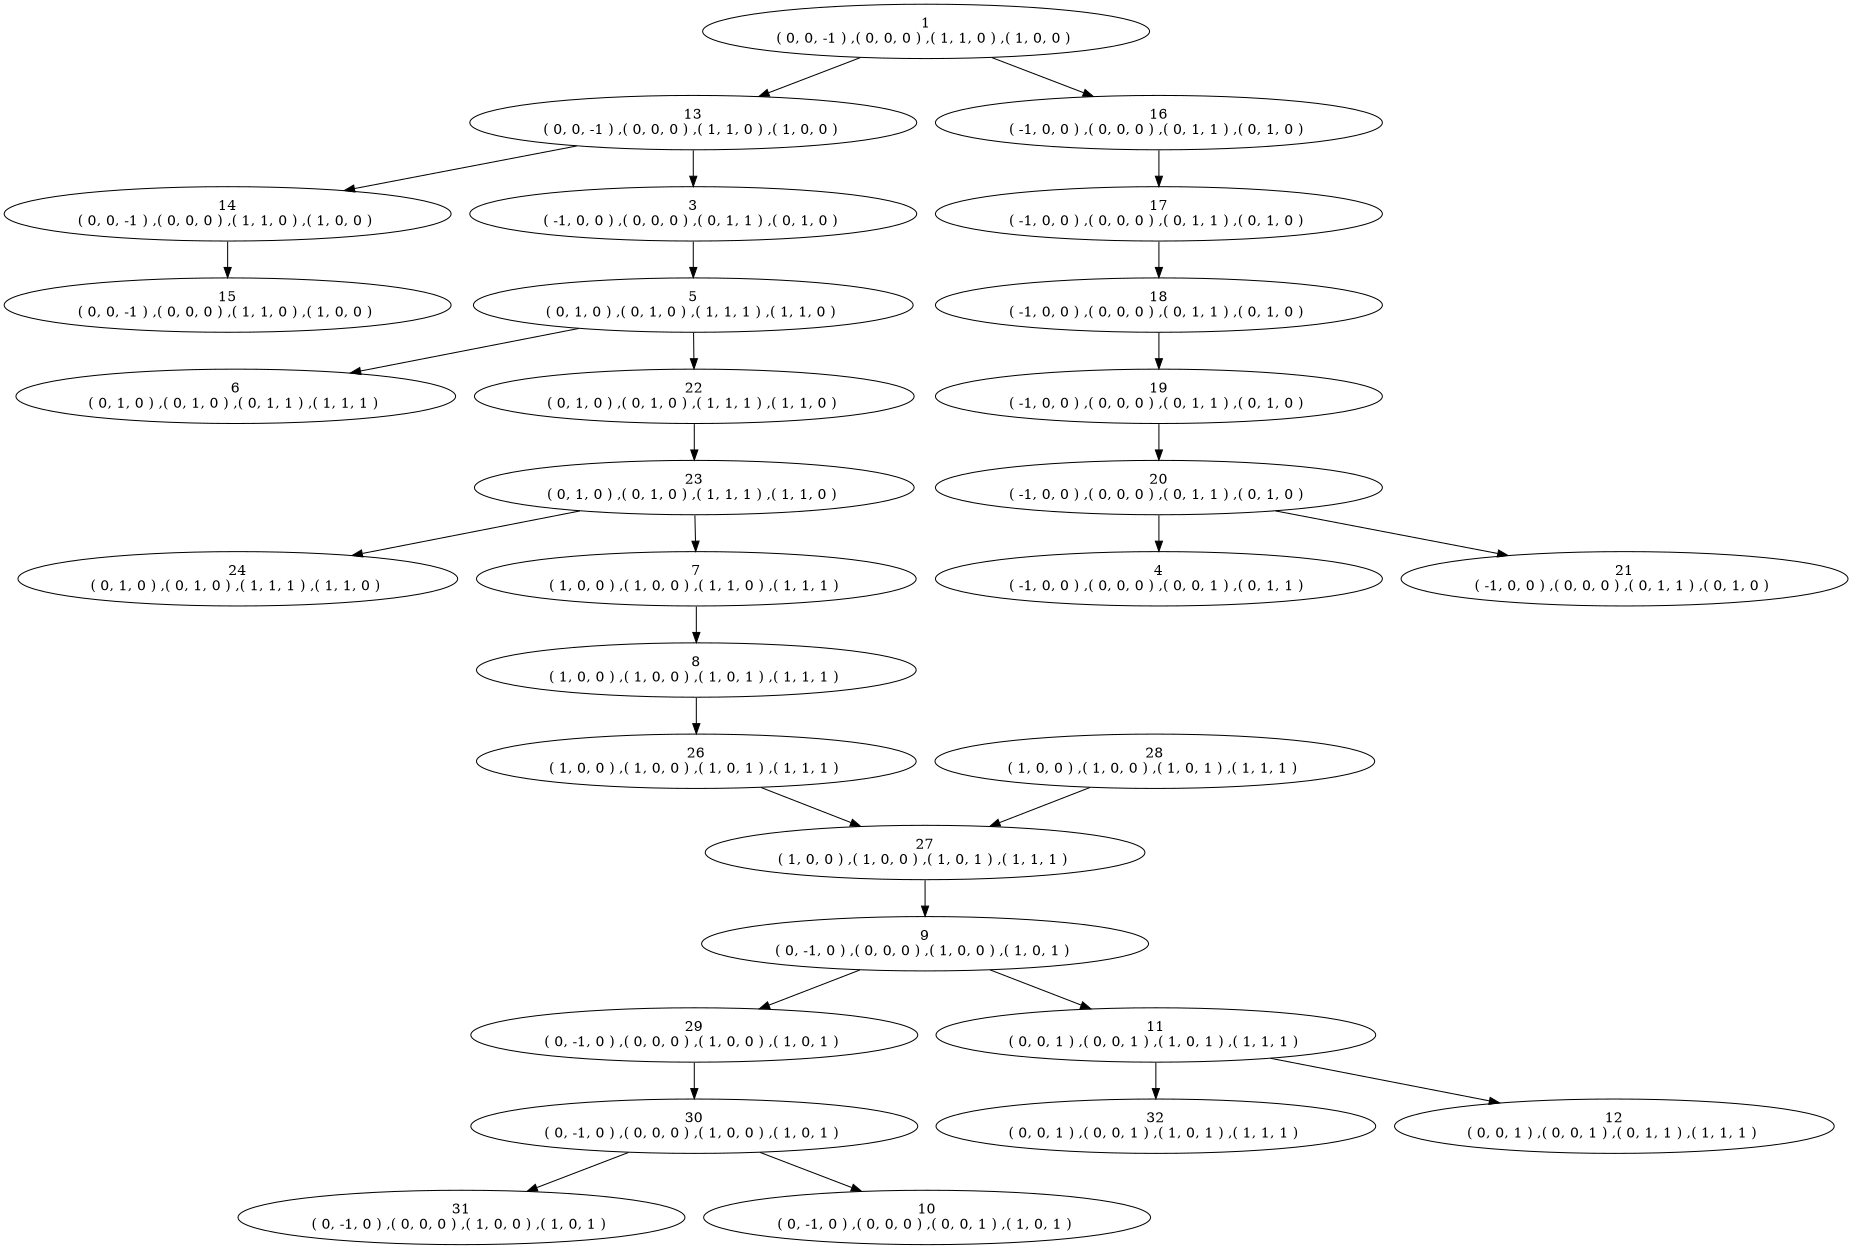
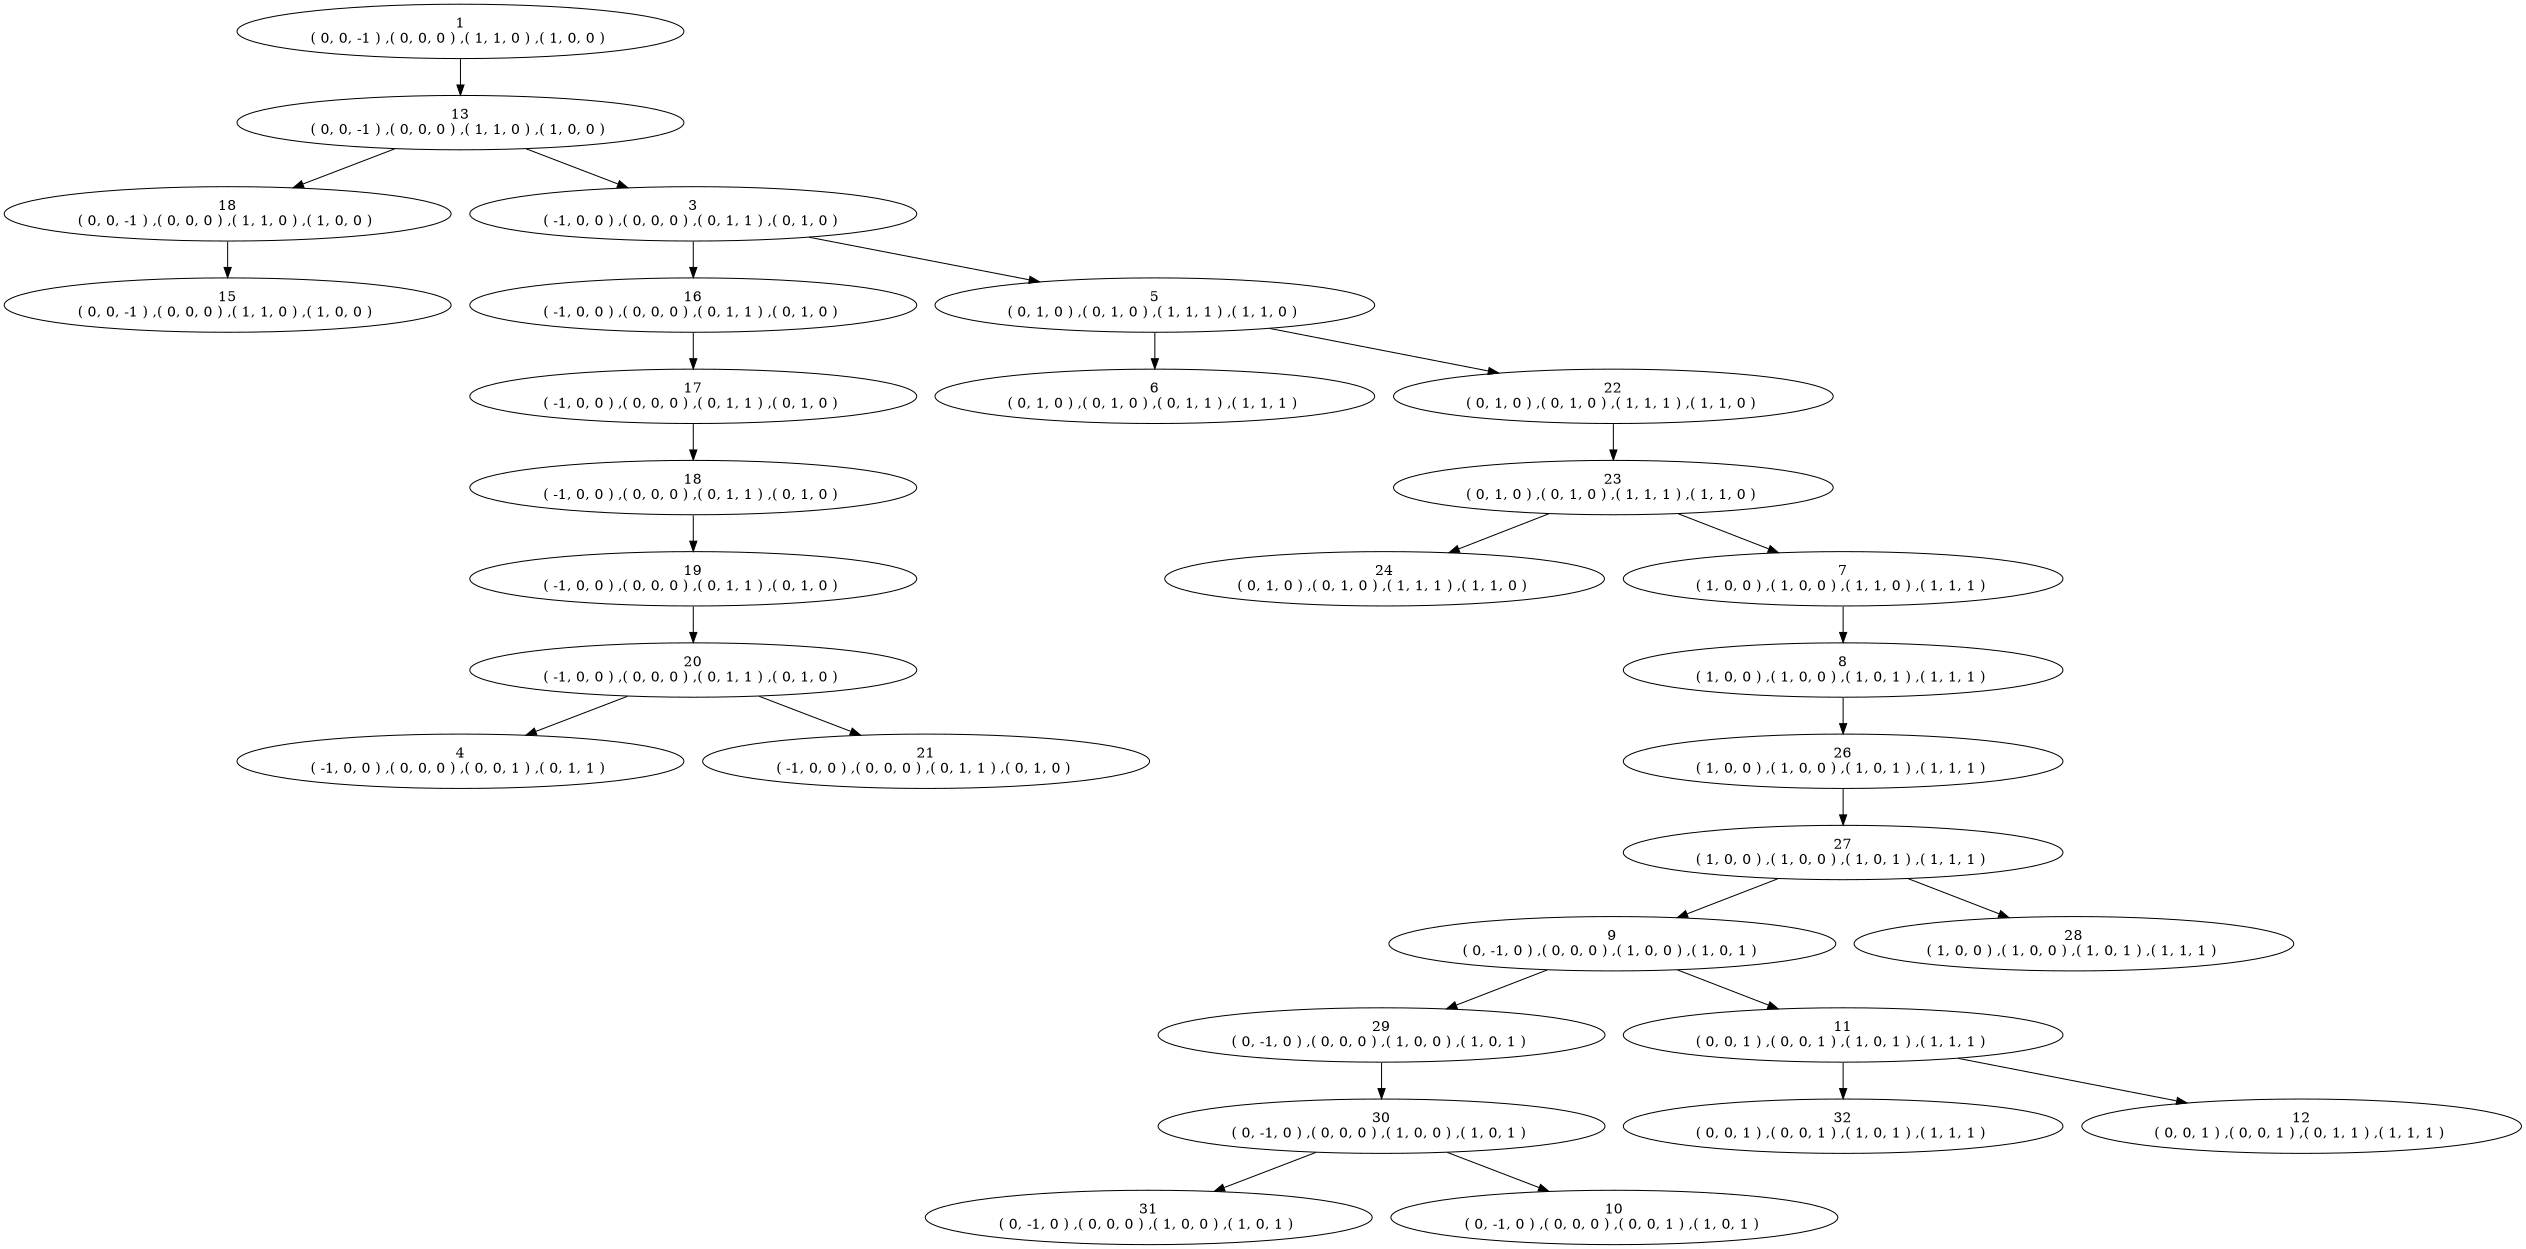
edge "1 ( 0, 0, -1 ) ,( 0, 0, 0 ) ,( 1, 1, 0 ) ,( 1, 0, 0 )" -> "16 ( -1, 0, 0 ) ,( 0, 0, 0 ) ,( 0, 1, 1 ) ,( 0, 1, 0 )": now "3 ( -1, 0, 0 ) ,( 0, 0, 0 ) ,( 0, 1, 1 ) ,( 0, 1, 0 )" -> "16 ( -1, 0, 0 ) ,( 0, 0, 0 ) ,( 0, 1, 1 ) ,( 0, 1, 0 )"
node "14 ( 0, 0, -1 ) ,( 0, 0, 0 ) ,( 1, 1, 0 ) ,( 1, 0, 0 )": label "14 ( 0, 0, -1 ) ,( 0, 0, 0 ) ,( 1, 1, 0 ) ,( 1, 0, 0 )" -> "18 ( 0, 0, -1 ) ,( 0, 0, 0 ) ,( 1, 1, 0 ) ,( 1, 0, 0 )"
edge "28 ( 1, 0, 0 ) ,( 1, 0, 0 ) ,( 1, 0, 1 ) ,( 1, 1, 1 )" -> "27 ( 1, 0, 0 ) ,( 1, 0, 0 ) ,( 1, 0, 1 ) ,( 1, 1, 1 )": reversed
